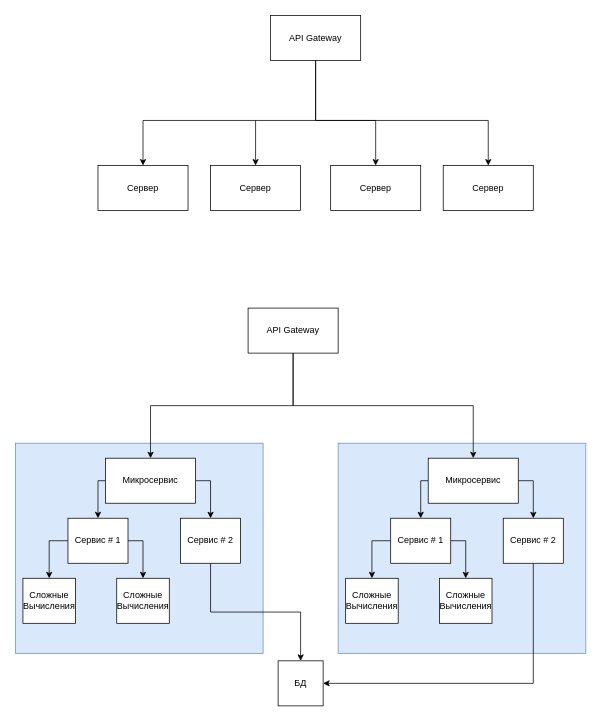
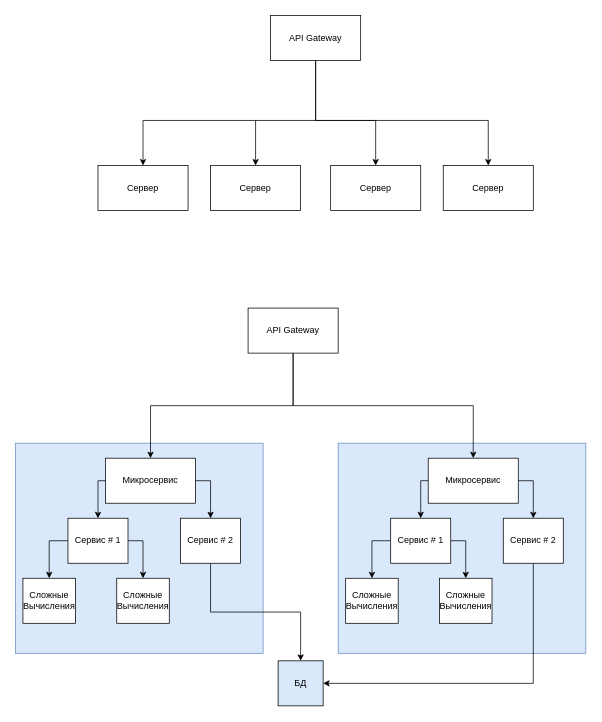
node "БД": fillcolor #ffffff -> #dae8fc
